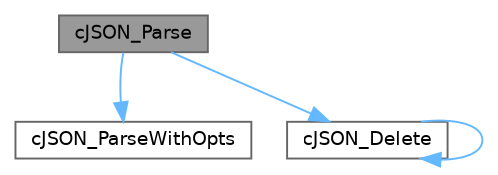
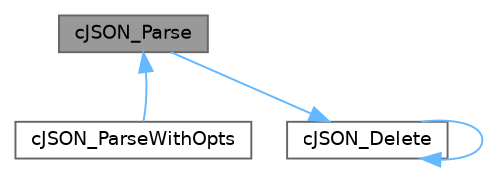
edge "cJSON_Parse" -> "cJSON_ParseWithOpts": reversed
